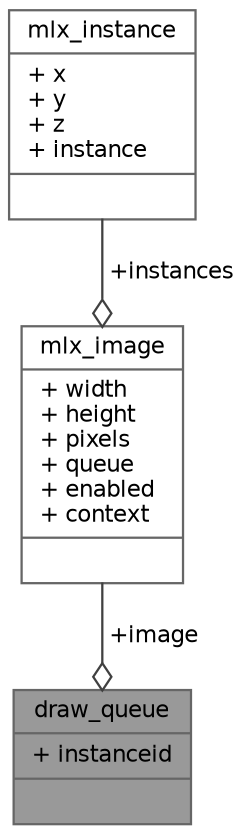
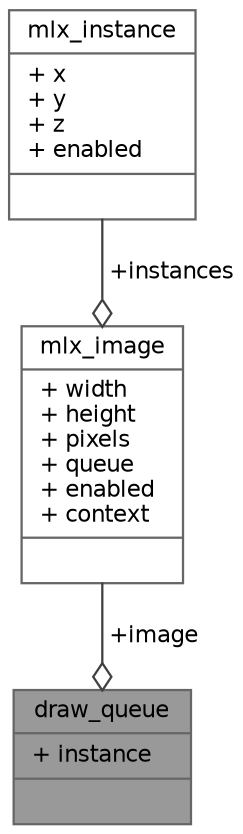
node "mlx_instance": text "+ instance" -> "+ enabled"
node "draw_queue": text "+ instanceid" -> "+ instance"
